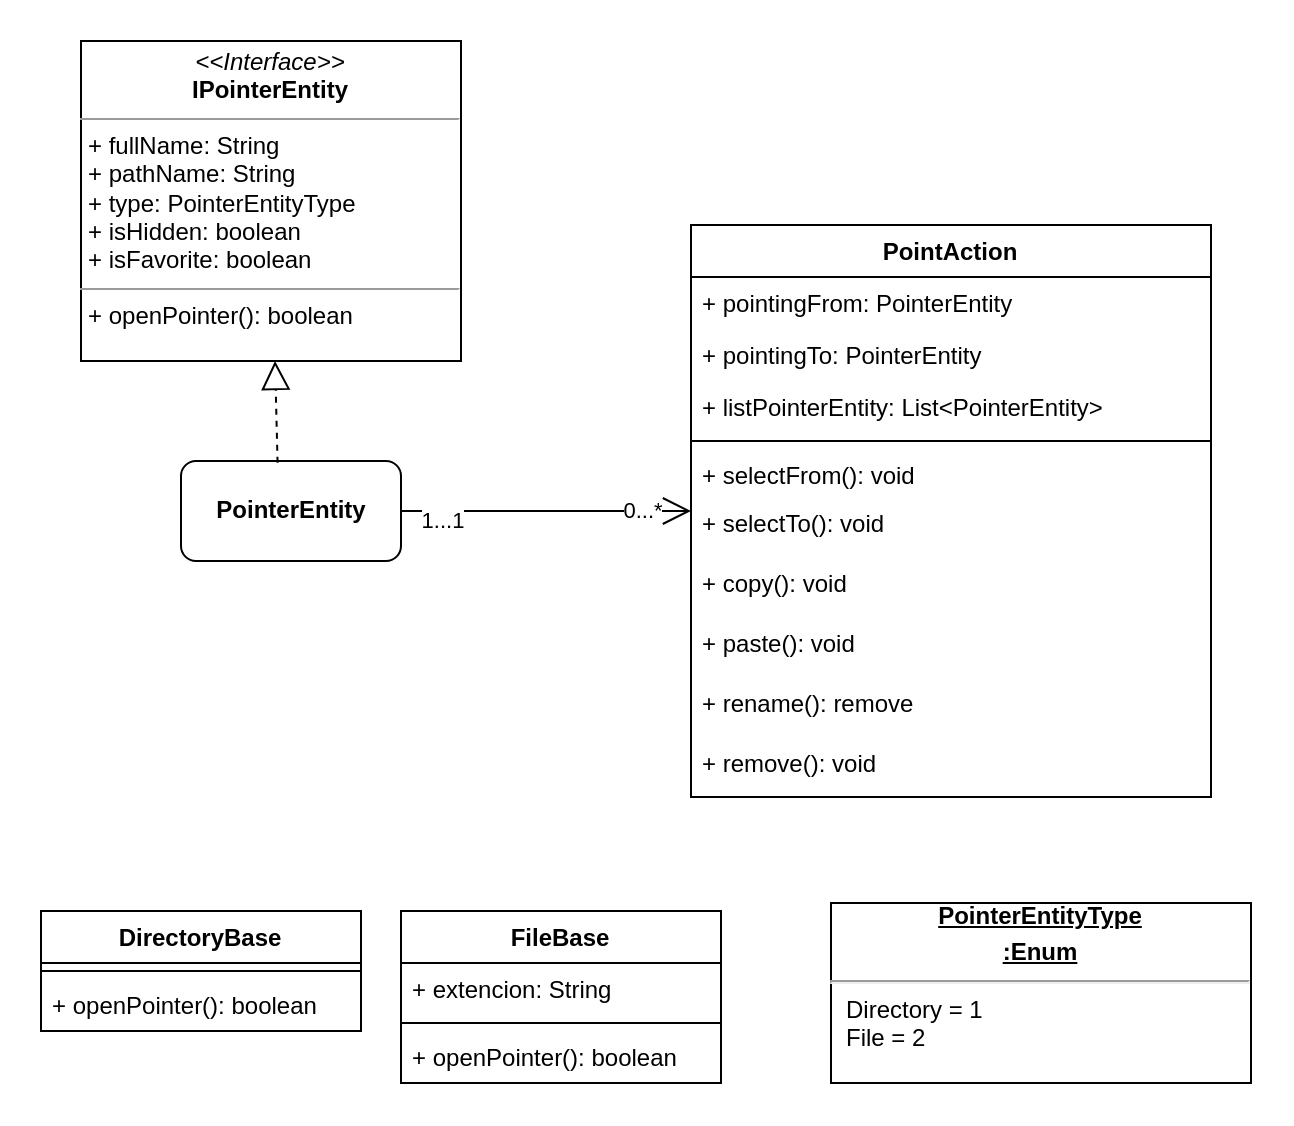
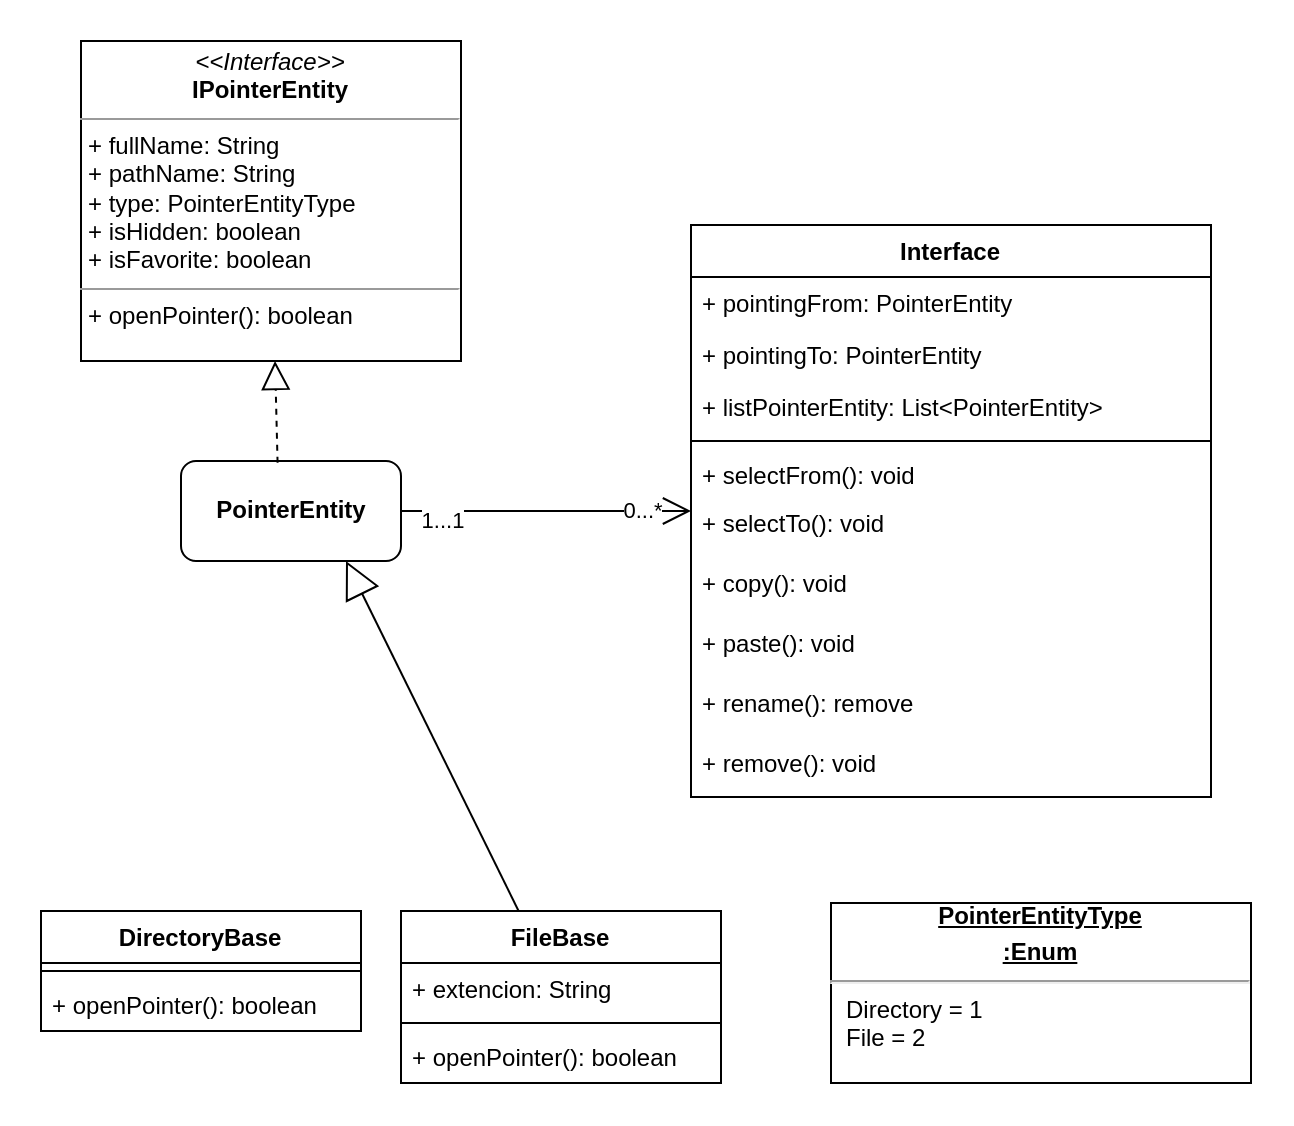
node "PointAction": label "PointAction" -> "Interface"
edge "FileBase" -> "PointerEntity": added
